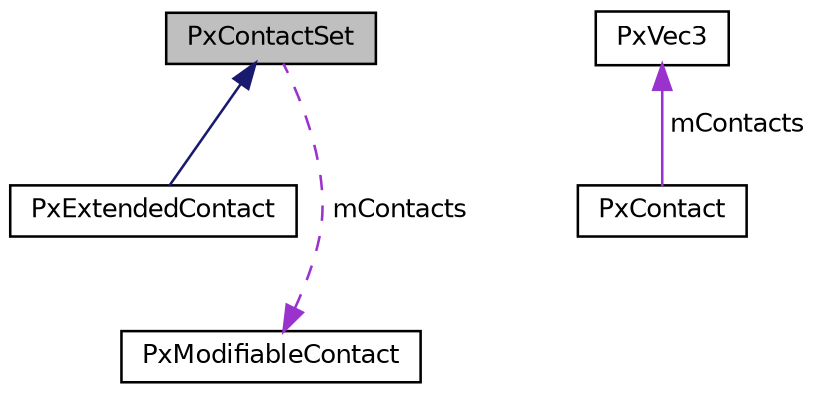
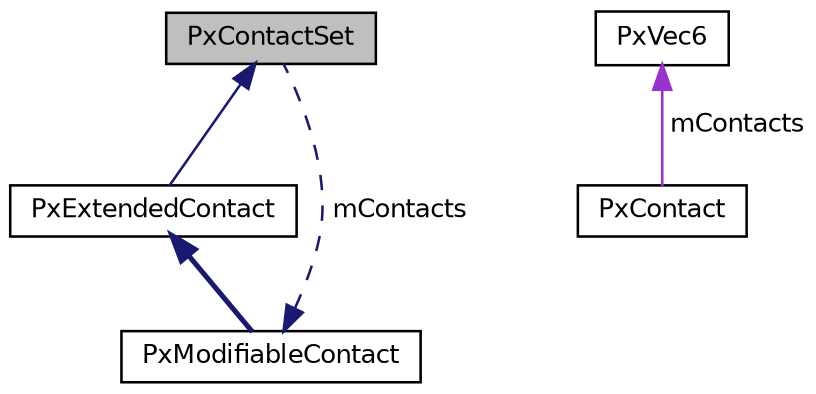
node "PxVec3": label "PxVec3" -> "PxVec6"
edge "PxContactSet" -> "PxModifiableContact": color darkorchid3 -> midnightblue
edge "PxModifiableContact" -> "PxExtendedContact": added
